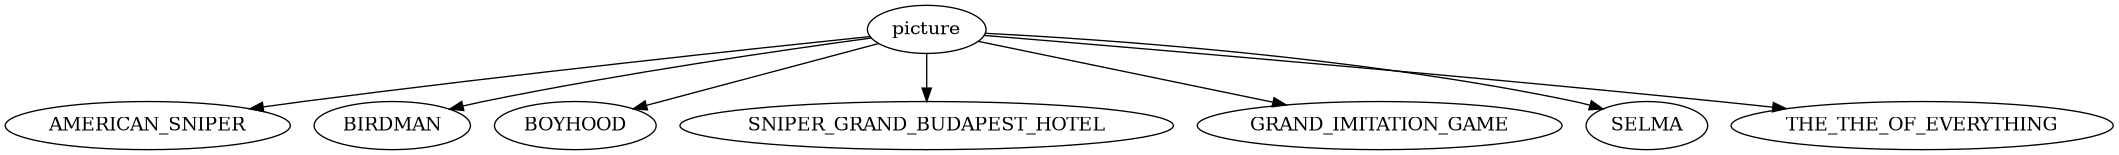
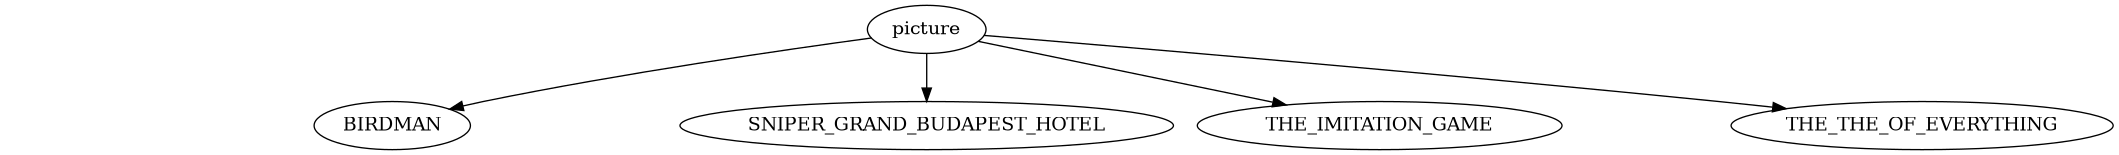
node "AMERICAN_SNIPER": removed
node "BOYHOOD": removed
node "GRAND_IMITATION_GAME": label "GRAND_IMITATION_GAME" -> "THE_IMITATION_GAME"
node "SELMA": removed
